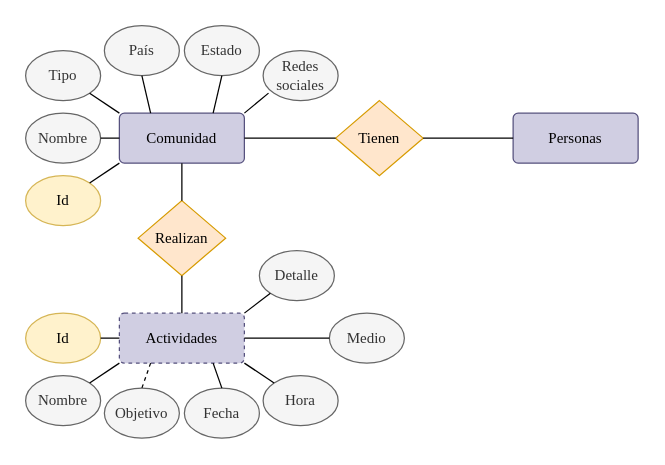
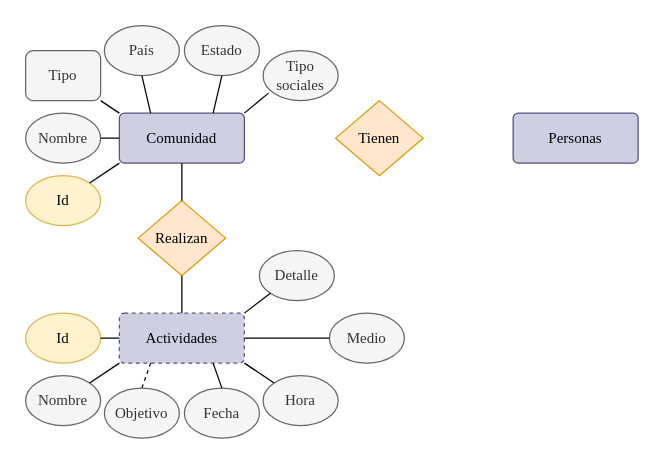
node "Tipo": shape ellipse -> rounded rectangle
node "Redes sociales": label "Redes sociales" -> "Tipo sociales"
edge "Comunidad" -- "Tienen": removed
edge "Tienen" -- "Personas": removed
